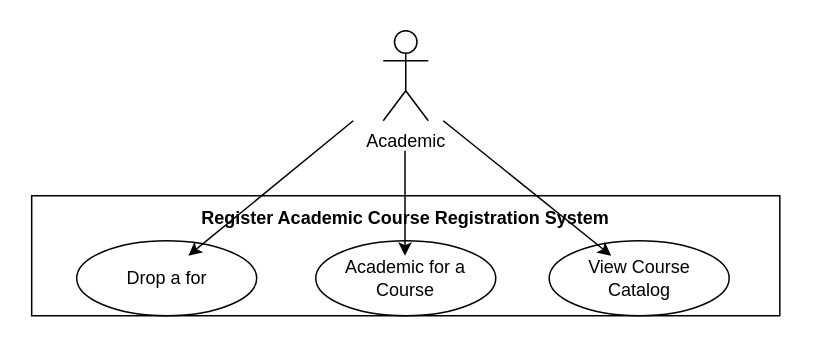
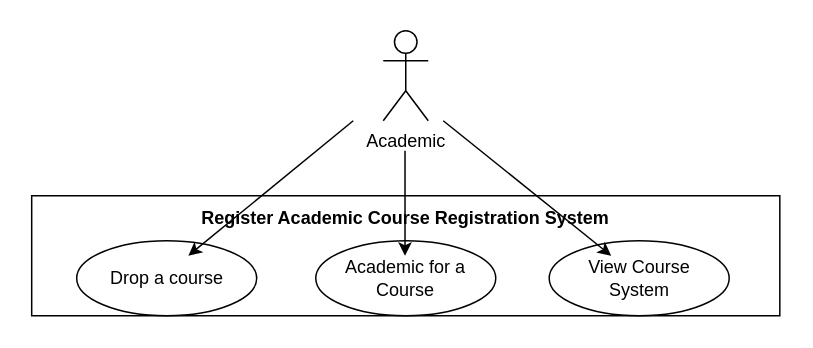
node "Drop a for": label "Drop a for" -> "Drop a course"
node "View Course Catalog": label "View Course Catalog" -> "View Course System"
